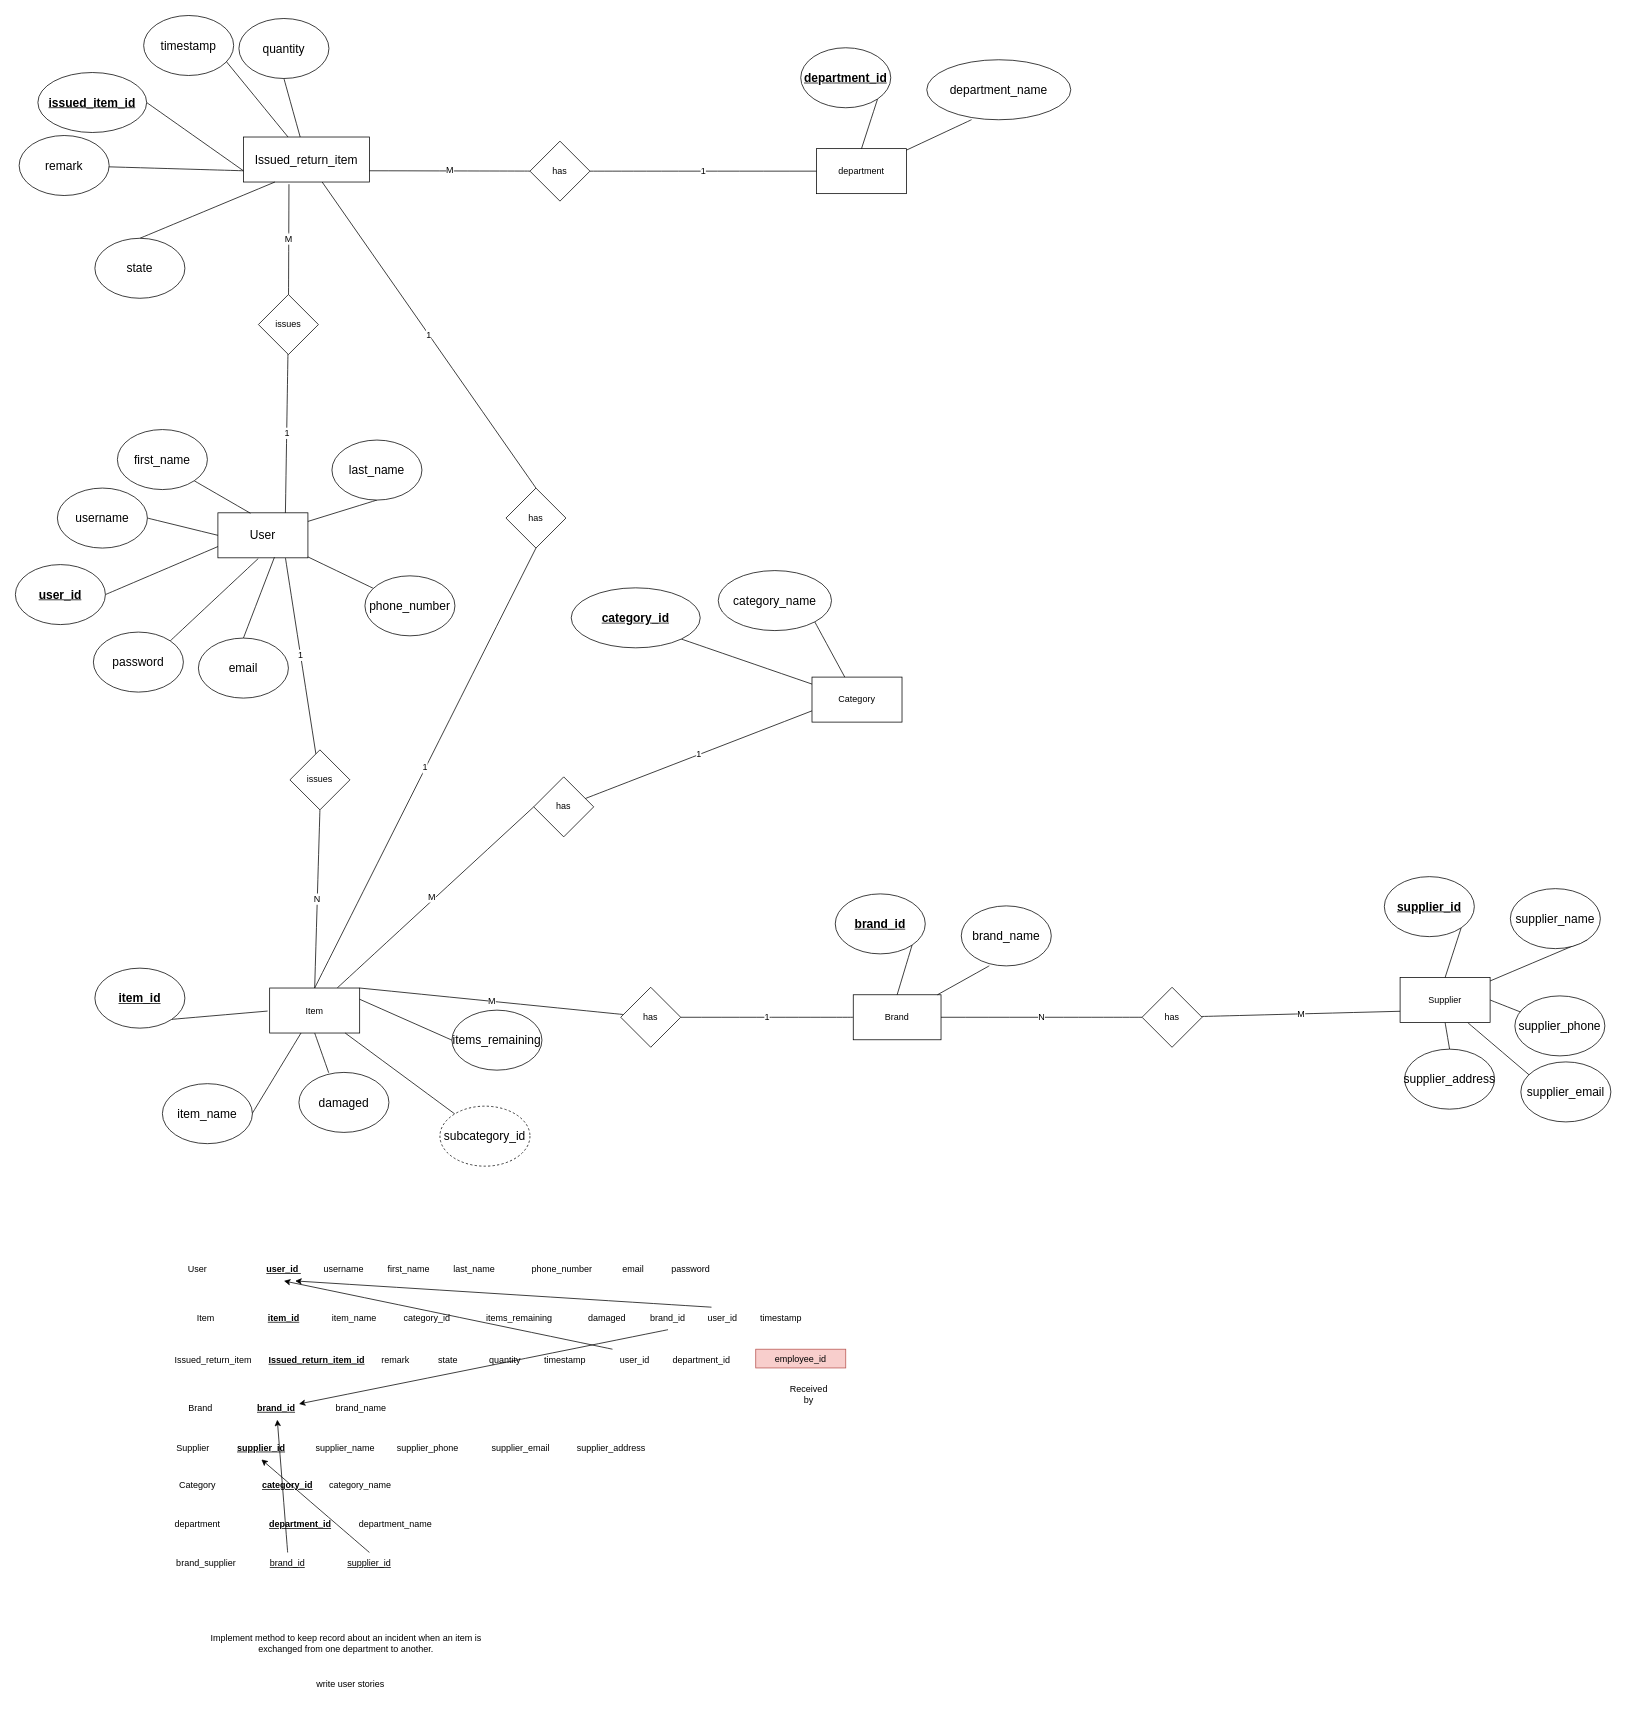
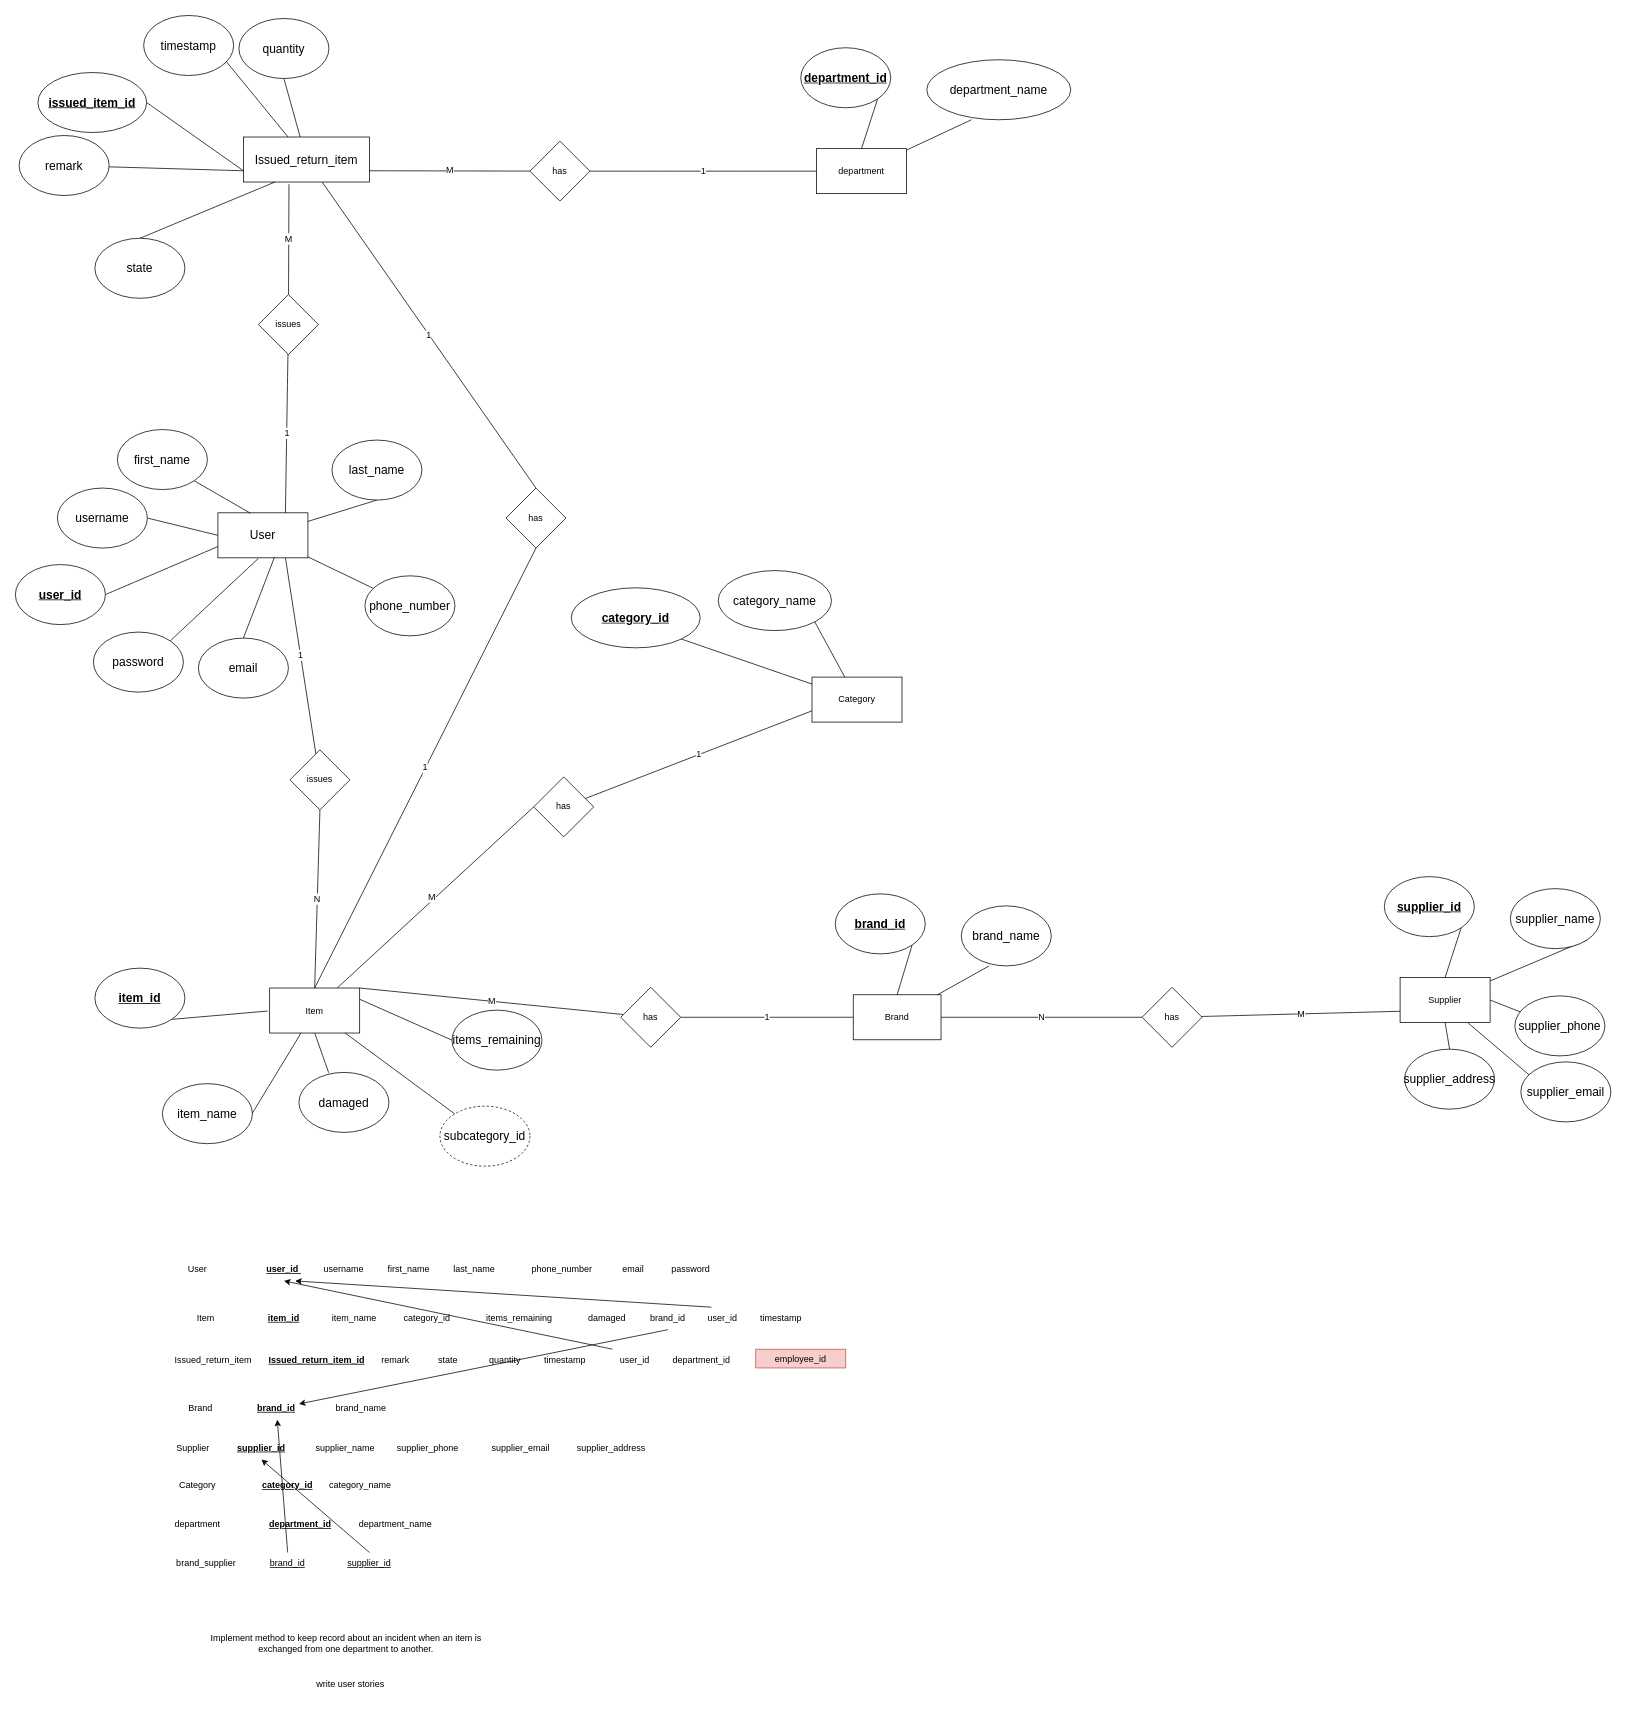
node "Received by": removed
